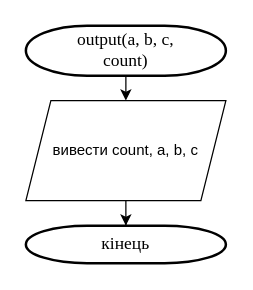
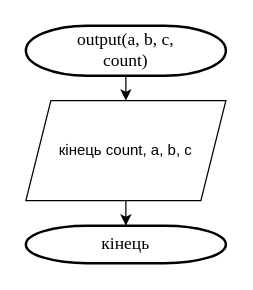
node "вивести count, a, b, c": label "вивести count, a, b, c" -> "кінець count, a, b, c"
